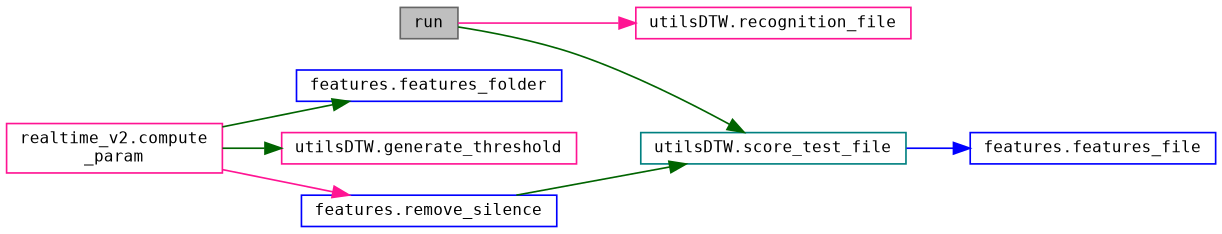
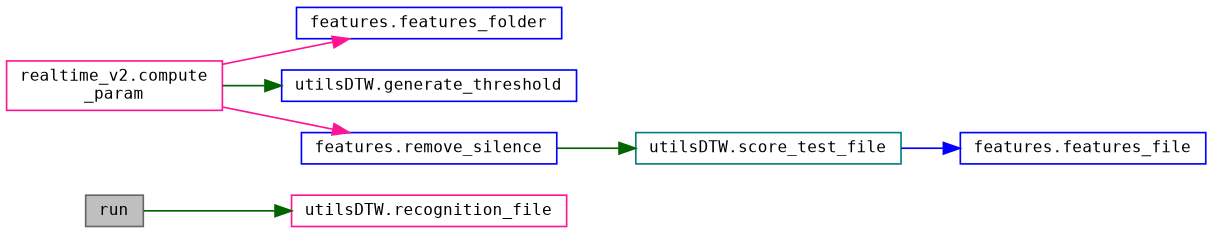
edge "run" -> "utilsDTW.recognition_file": color deeppink -> darkgreen
edge "run" -> "utilsDTW.score_test_file": removed
edge "realtime_v2.compute _param" -> "features.features_folder": color darkgreen -> deeppink
node "utilsDTW.generate_threshold": color deeppink -> blue
